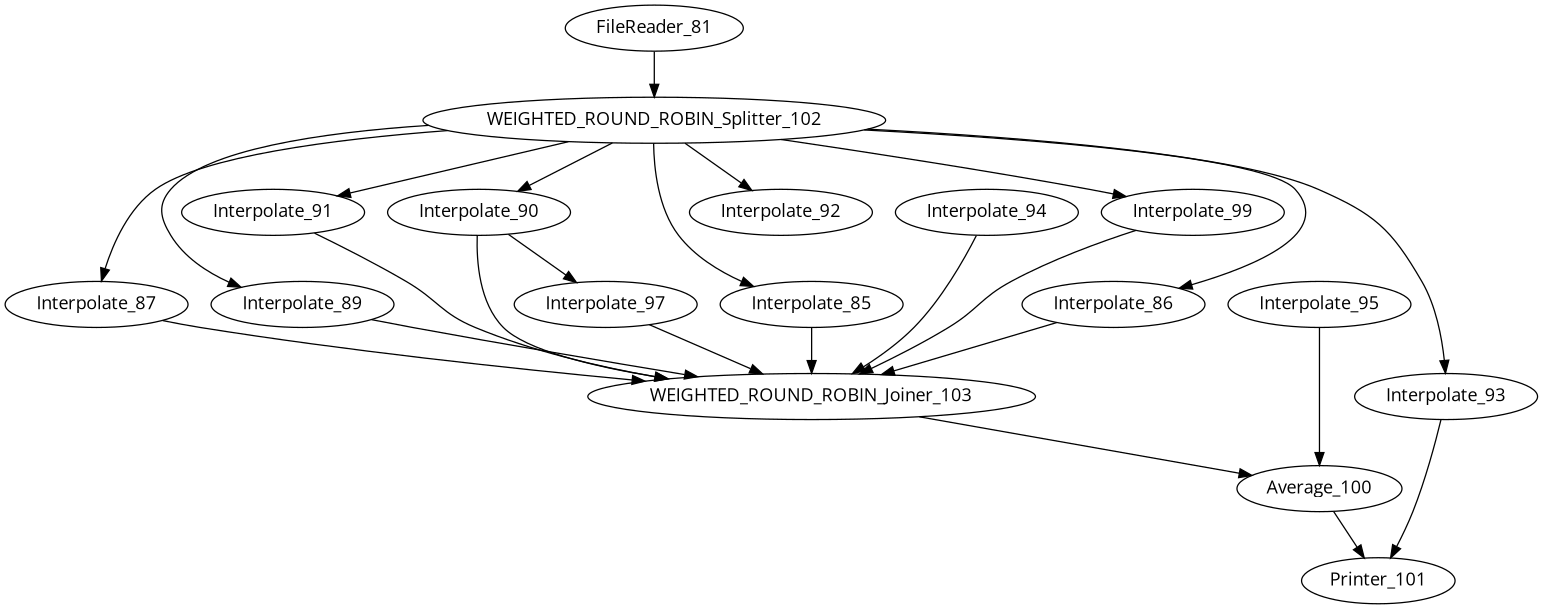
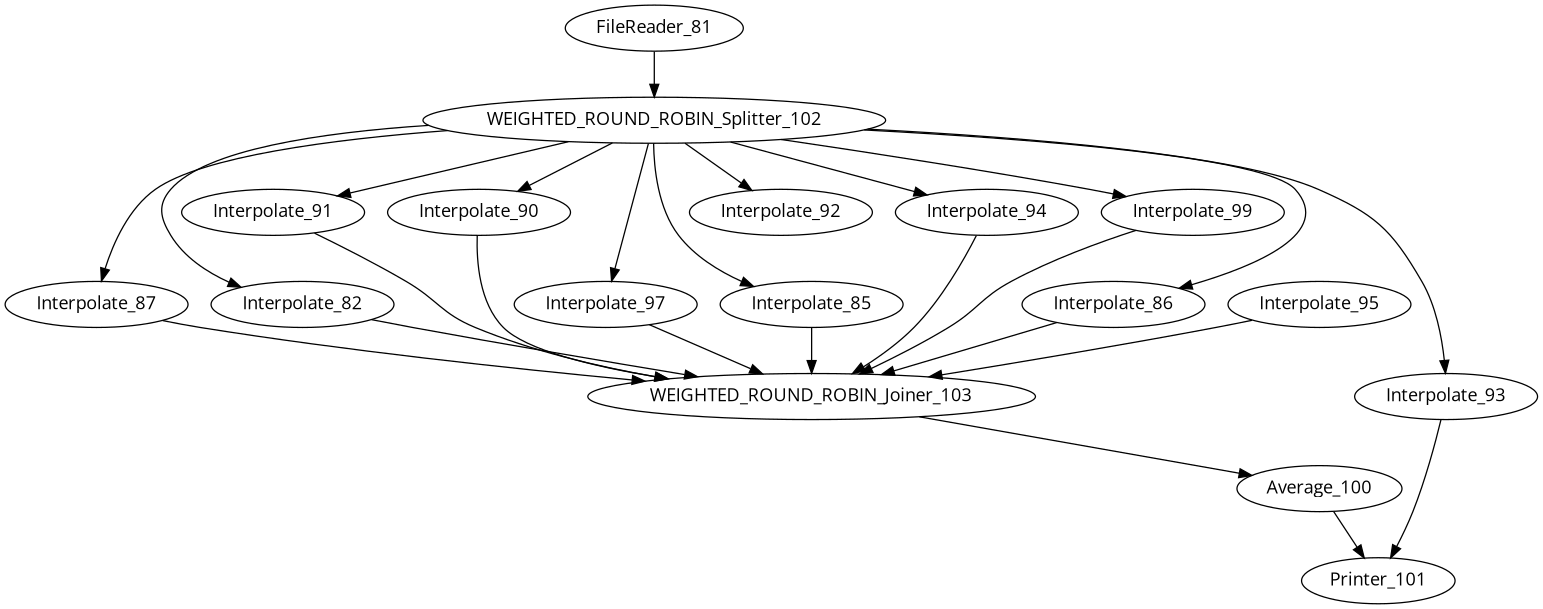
edge "WEIGHTED_ROUND_ROBIN_Splitter_102" -> "Interpolate_94": added
edge "Interpolate_90" -> "Interpolate_97": now "WEIGHTED_ROUND_ROBIN_Splitter_102" -> "Interpolate_97"
node "Interpolate_89": label "Interpolate_89" -> "Interpolate_82"
edge "Interpolate_95" -> "Average_100": now "Interpolate_95" -> "WEIGHTED_ROUND_ROBIN_Joiner_103"
